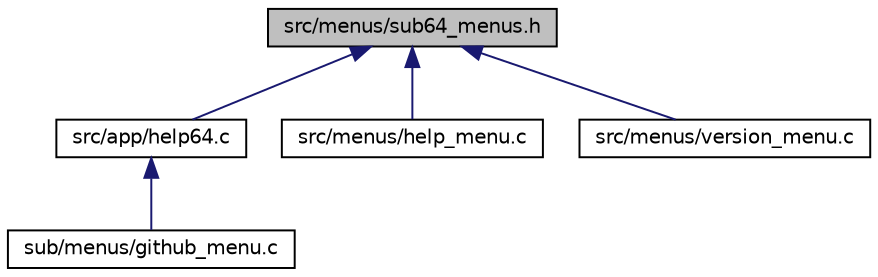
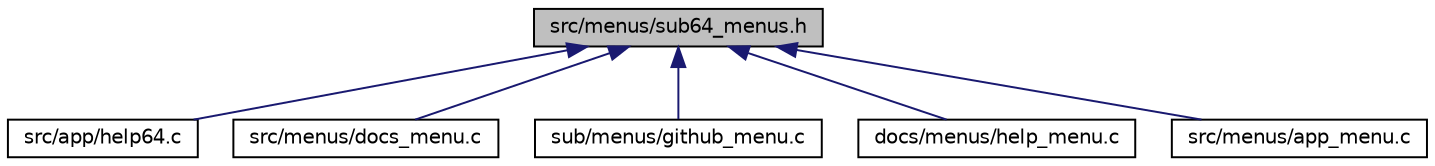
node "src/menus/docs_menu.c": added
node "src/menus/help_menu.c": label "src/menus/help_menu.c" -> "docs/menus/help_menu.c"
node "src/menus/version_menu.c": label "src/menus/version_menu.c" -> "src/menus/app_menu.c"
edge "sub/menus/github_menu.c" -> "src/app/help64.c": now "sub/menus/github_menu.c" -> "src/menus/sub64_menus.h"
